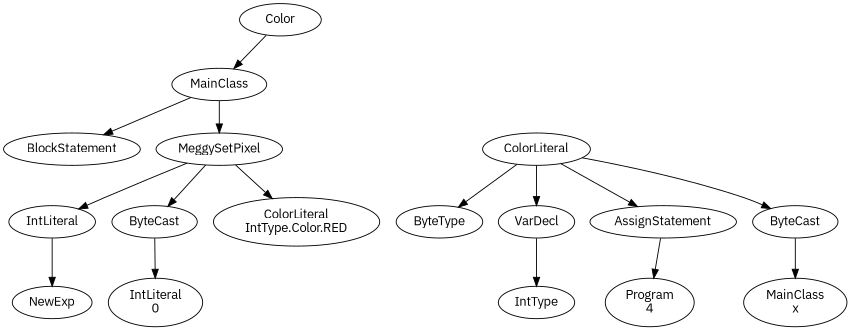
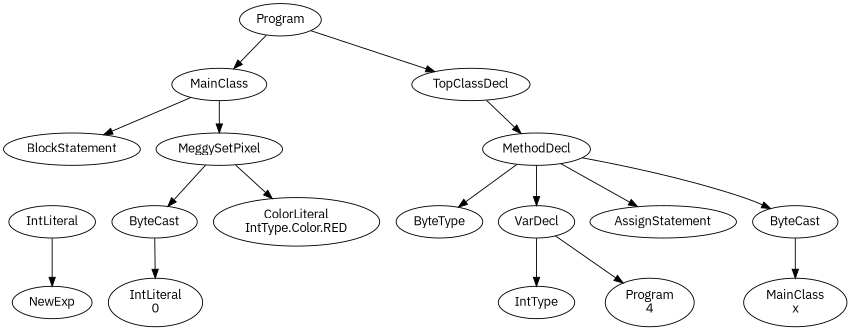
node "Color": label "Color" -> "Program"
node "TopClassDecl": added
node "ColorLiteral": label "ColorLiteral" -> "MethodDecl"
edge "MeggySetPixel" -> "IntLiteral": removed
edge "AssignStatement" -> "Program 4": now "VarDecl" -> "Program 4"
